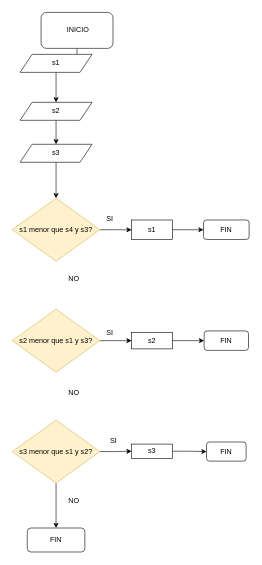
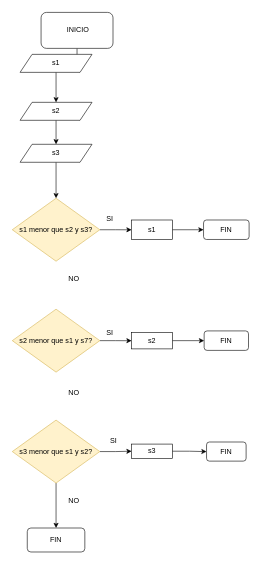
node "s1 menor que s4 y s3?": label "s1 menor que s4 y s3?" -> "s1 menor que s2 y s3?"
node "s2 menor que s1 y s3?": label "s2 menor que s1 y s3?" -> "s2 menor que s1 y s7?"
